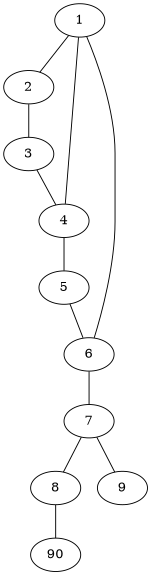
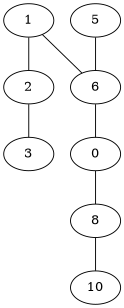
node "4": removed
node "7": label "7" -> "0"
node "9": removed
node "90": label "90" -> "10"
